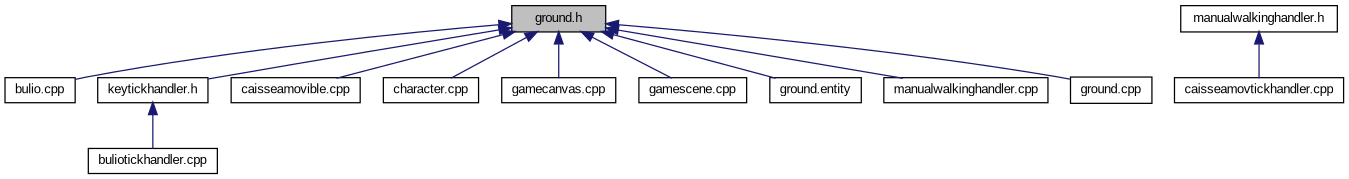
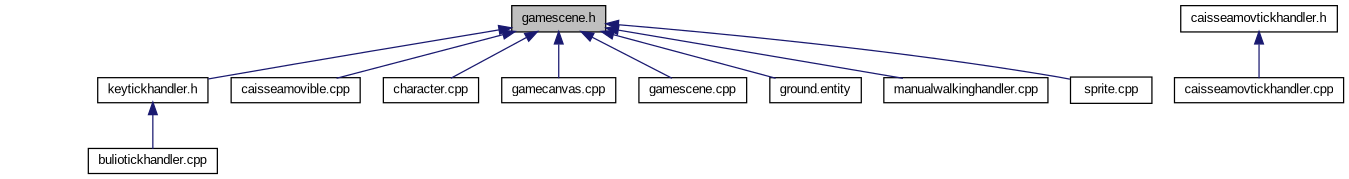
node "ground.h": label "ground.h" -> "gamescene.h"
node "manualwalkinghandler.h": label "manualwalkinghandler.h" -> "caisseamovtickhandler.h"
node "bulio.cpp": removed
node "ground.cpp": label "ground.cpp" -> "sprite.cpp"
